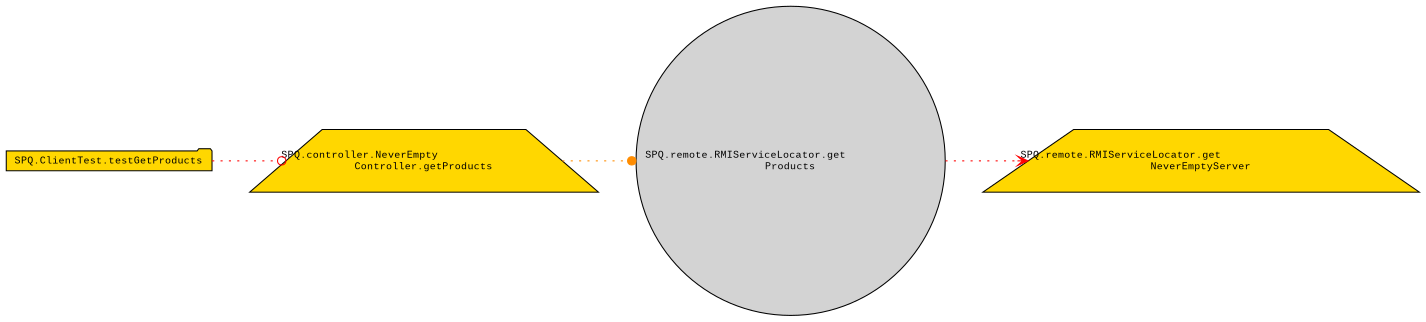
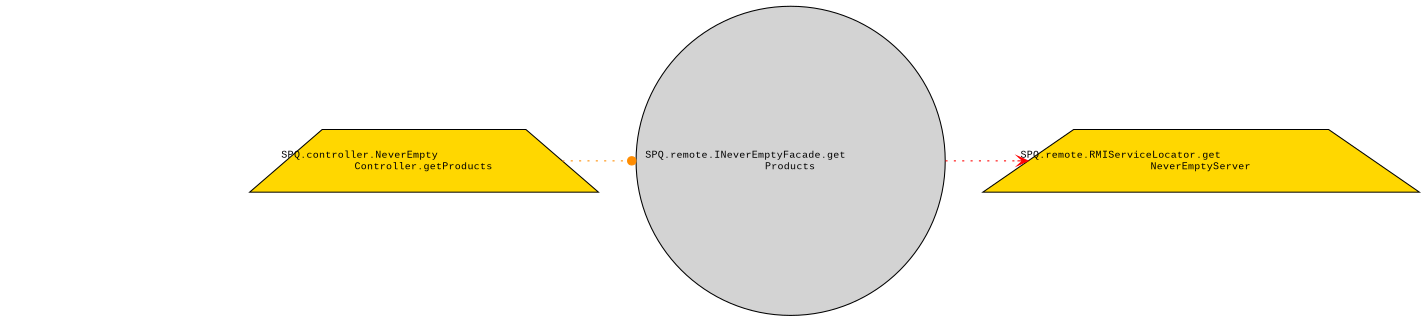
node "SPQ.ClientTest.testGetProducts": removed
node "SPQ.remote.RMIServiceLocator.get Products": label "SPQ.remote.RMIServiceLocator.get Products" -> "SPQ.remote.INeverEmptyFacade.get Products"
